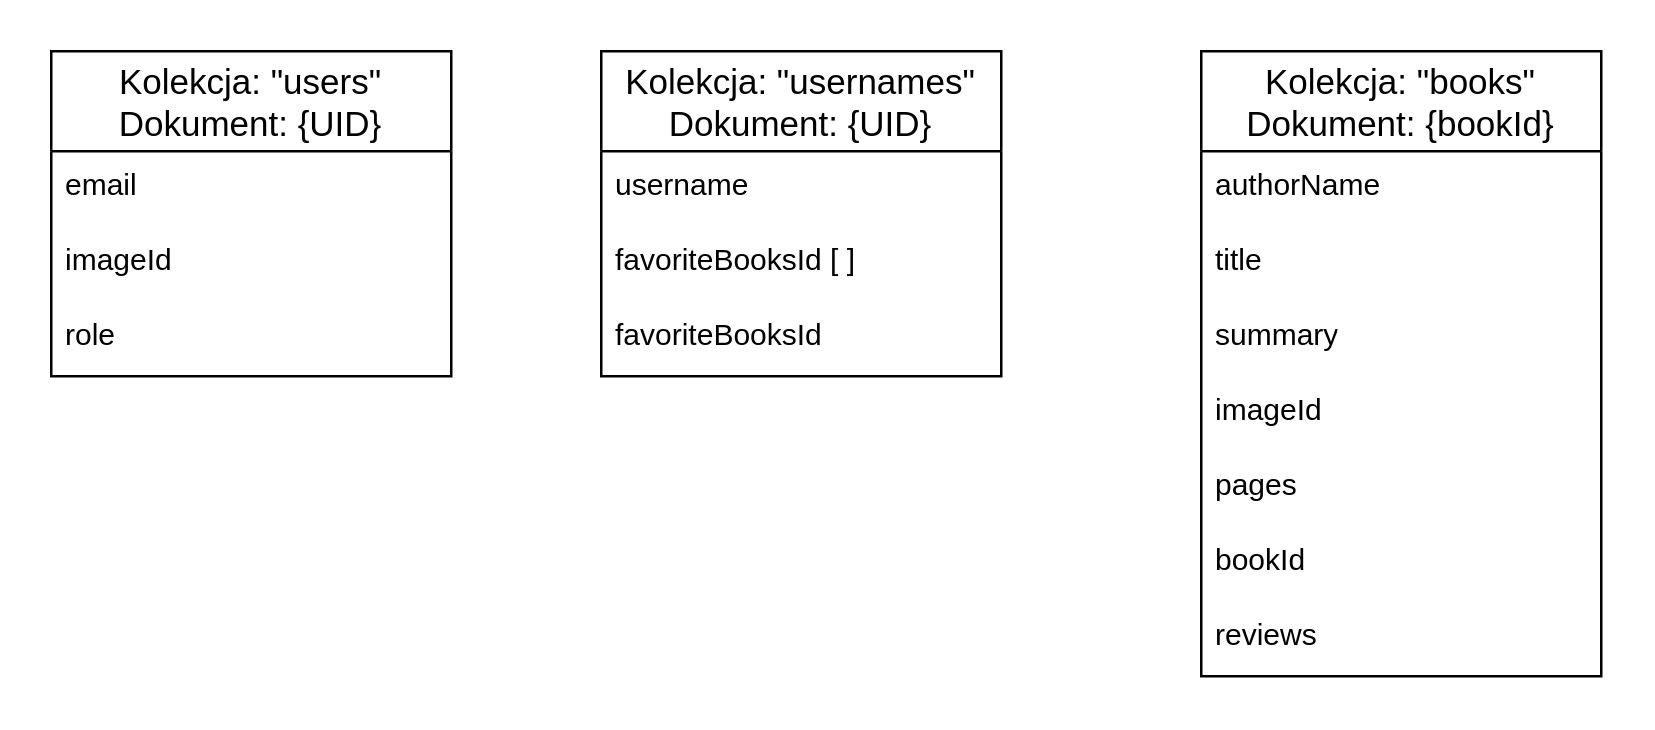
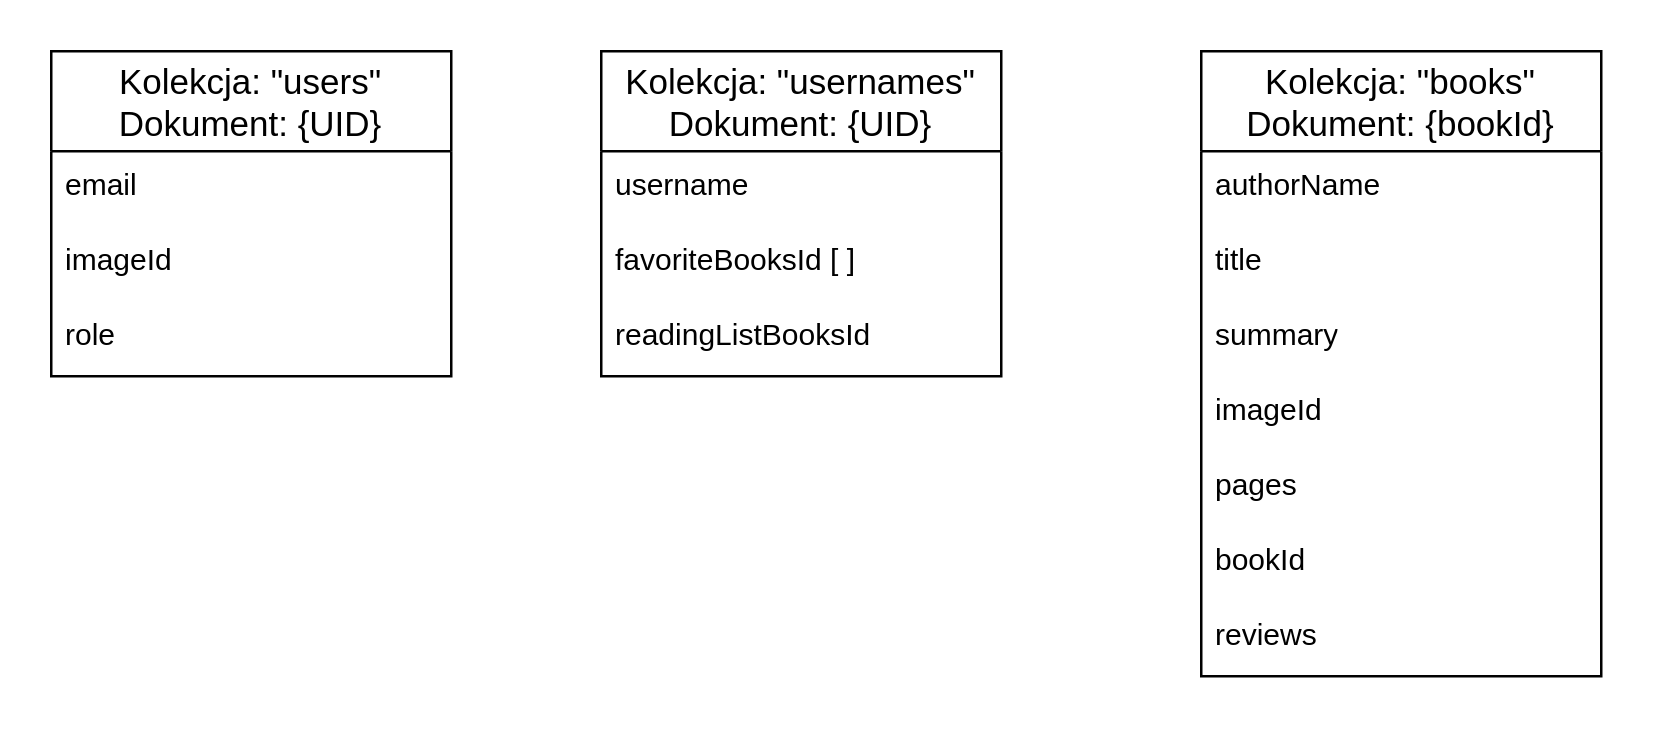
node "favoriteBooksId": label "favoriteBooksId" -> "readingListBooksId"
